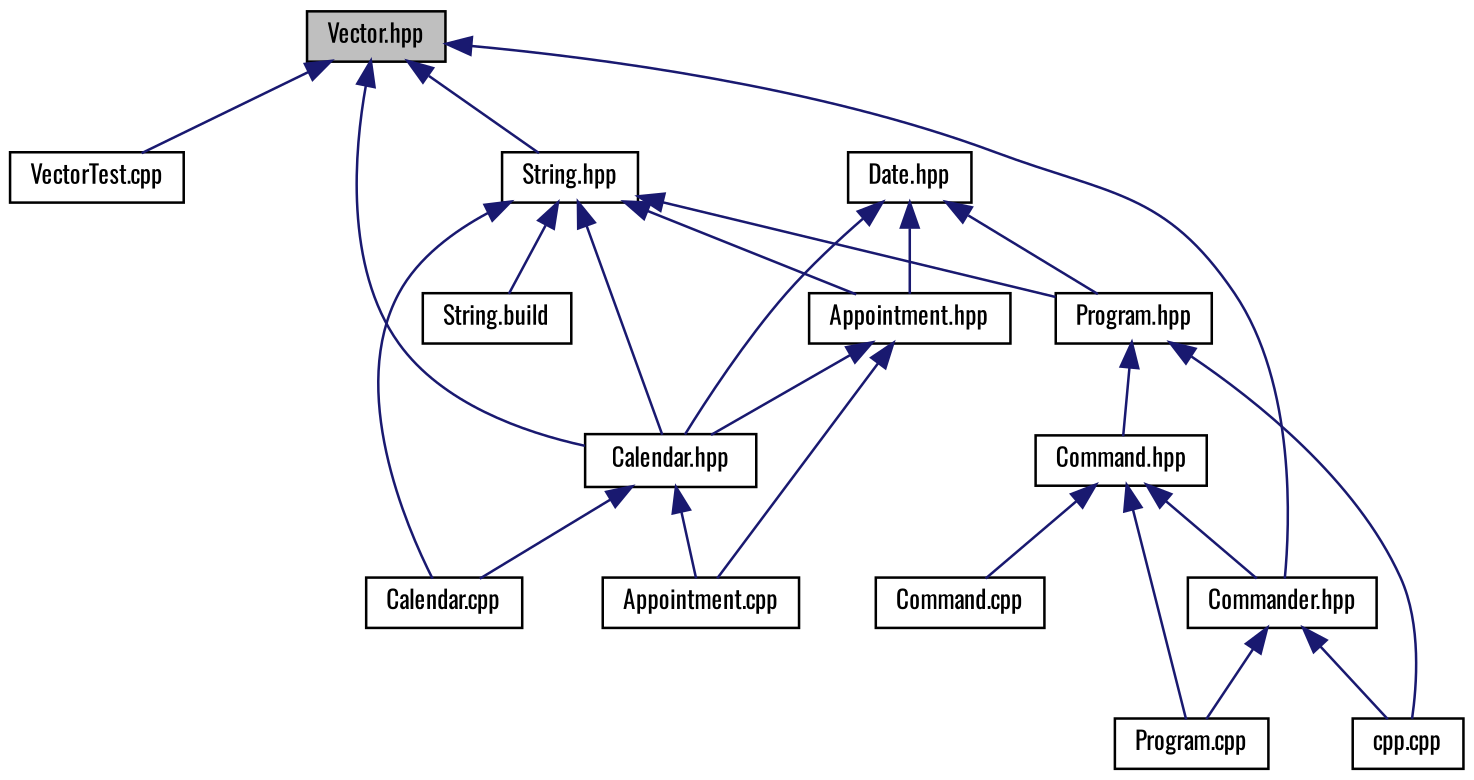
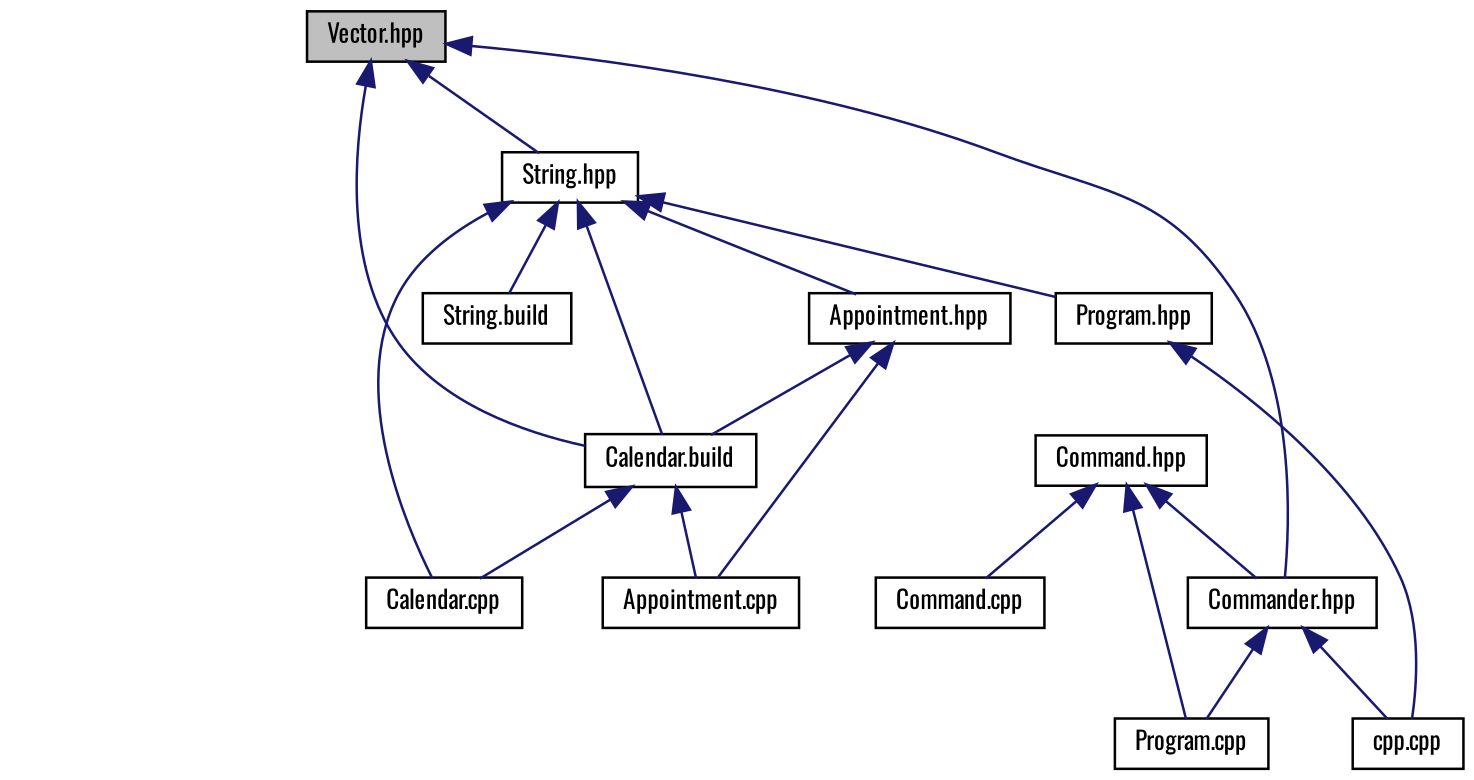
node "VectorTest.cpp": removed
node "Date.hpp": removed
edge "Command.hpp" -> "Program.hpp": removed
node "Calendar.hpp": label "Calendar.hpp" -> "Calendar.build"
